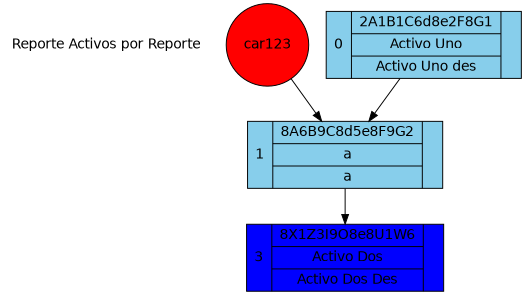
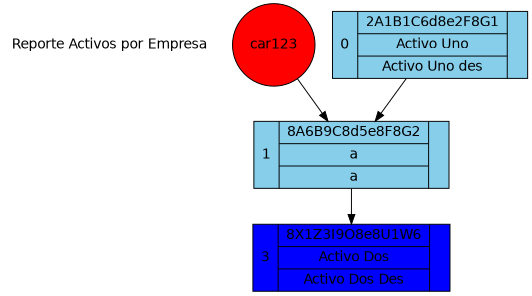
node "Reporte Activos por Reporte": label "Reporte Activos por Reporte" -> "Reporte Activos por Empresa"
node "1": text "8A6B9C8d5e8F9G2" -> "8A6B9C8d5e8F8G2"
